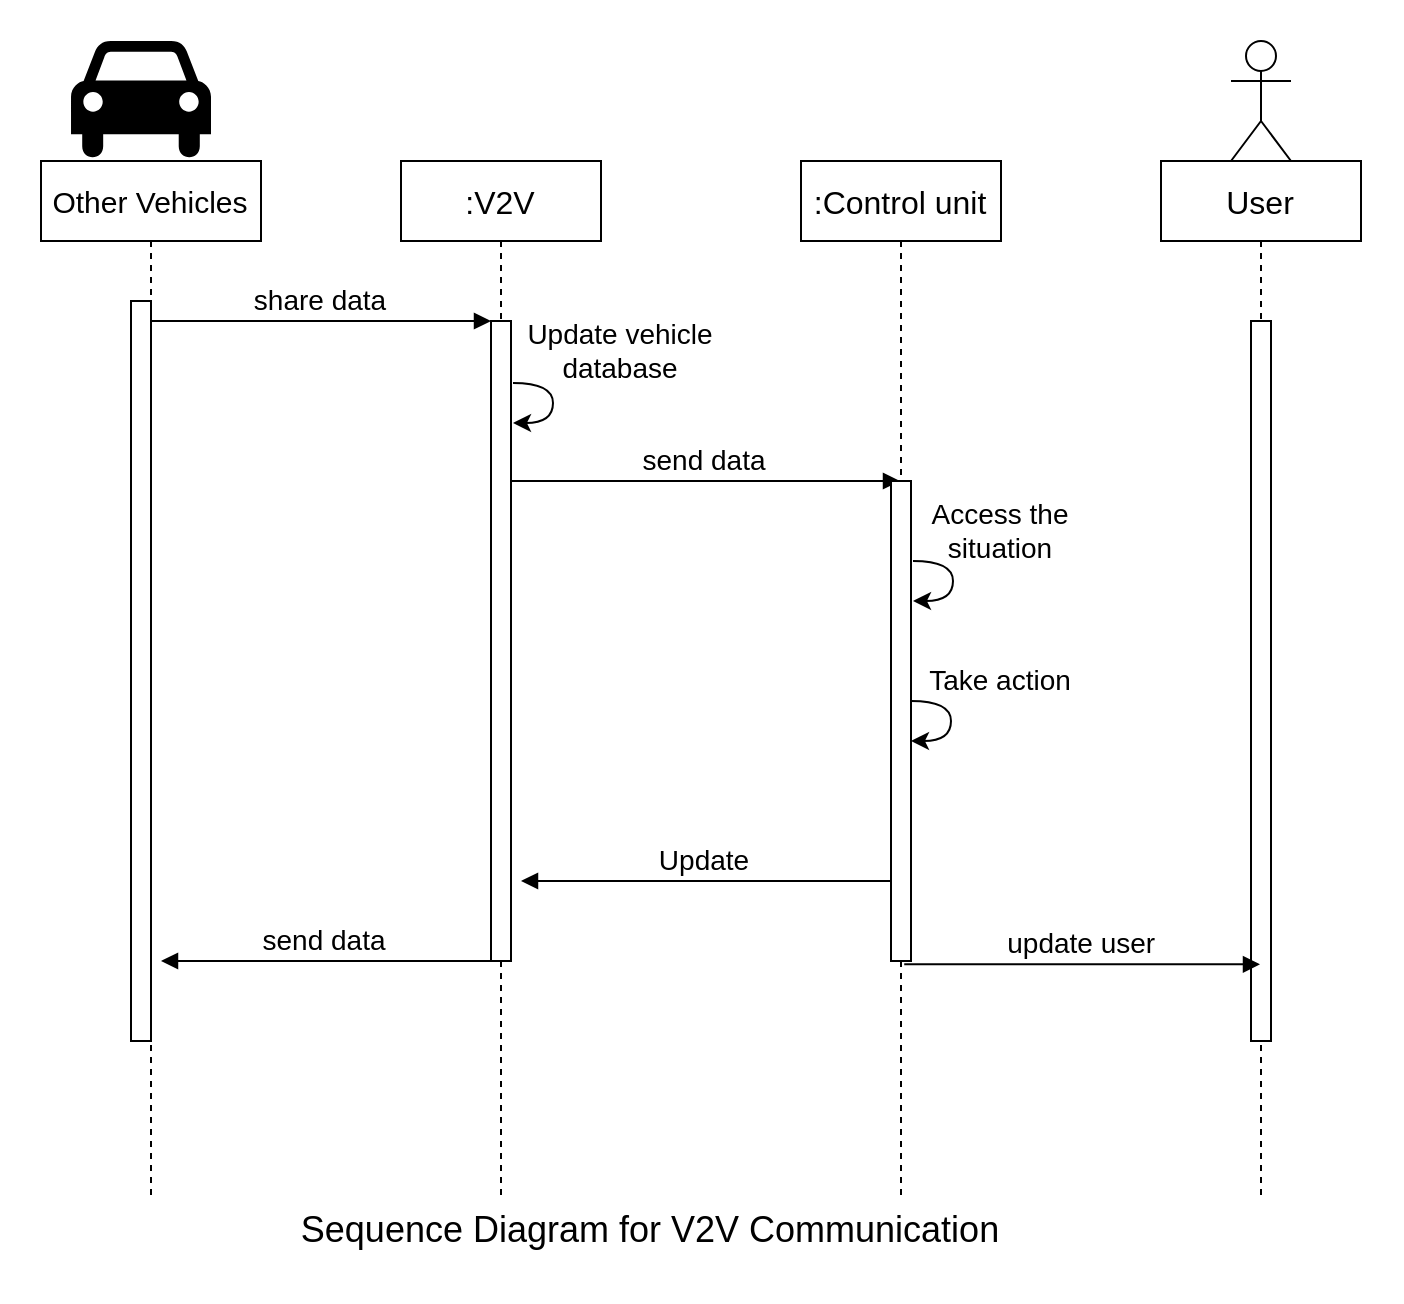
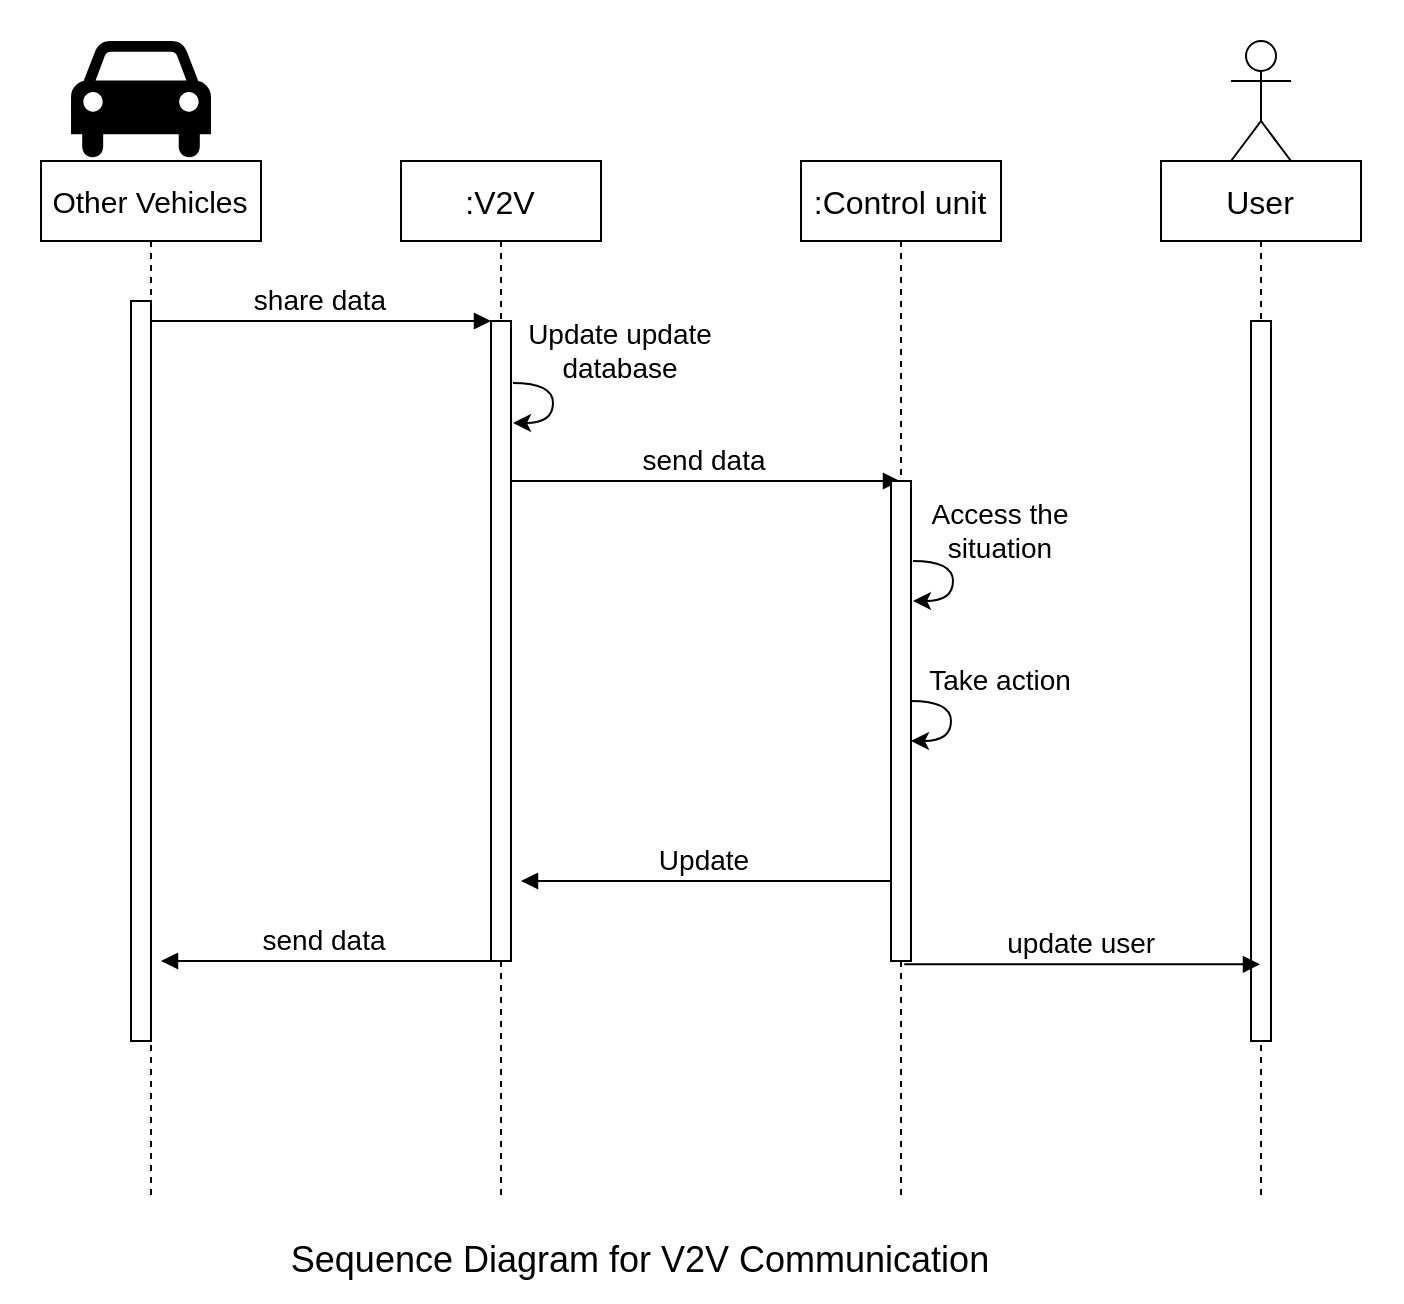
node "Update vehicle database": label "Update vehicle database" -> "Update update database"
node "Sequence Diagram for V2V Communication": moved (651, 1231) -> (641, 1261)
